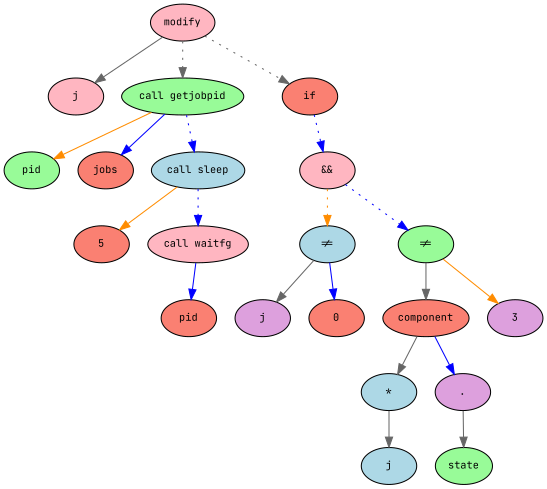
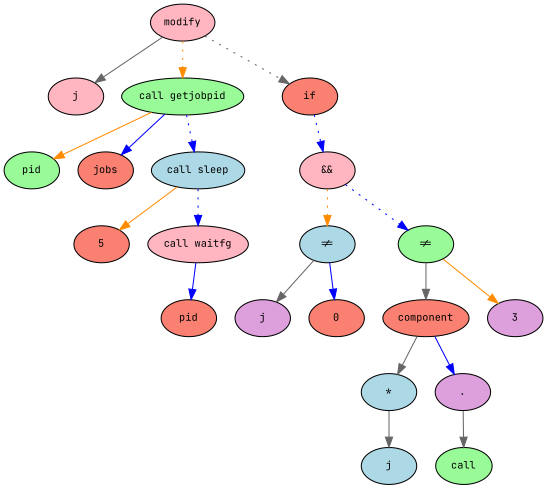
edge "modify" -> "call getjobpid": color gray40 -> darkorange
node "state": label "state" -> "call"
